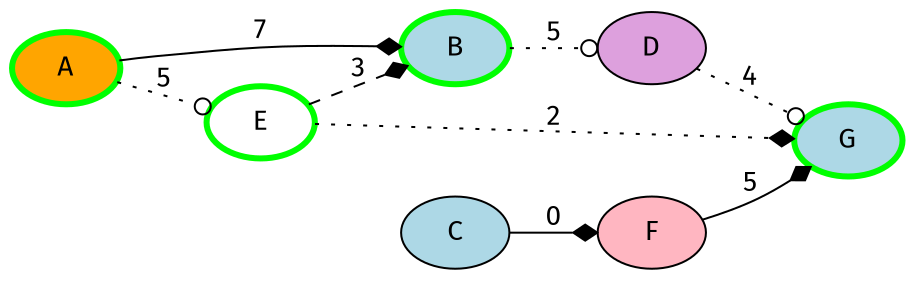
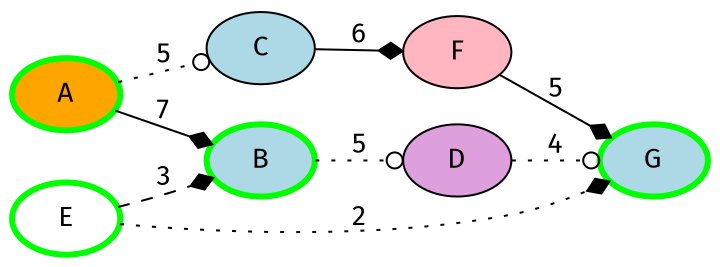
edge "A" -> "E": now "A" -> "C"
edge "C" -> "F": label "0" -> "6"
